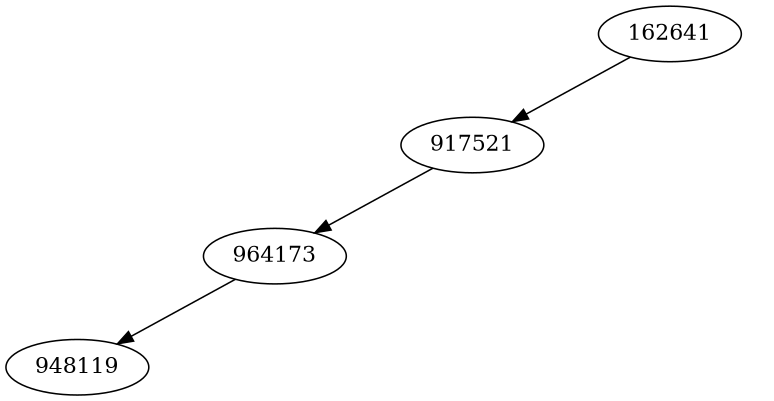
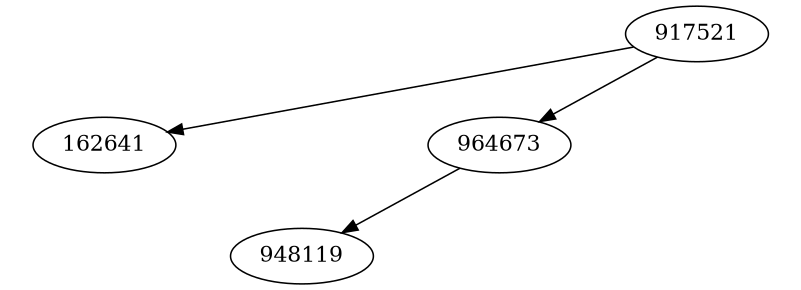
edge "162641" -> "917521": reversed
node "964173": label "964173" -> "964673"
